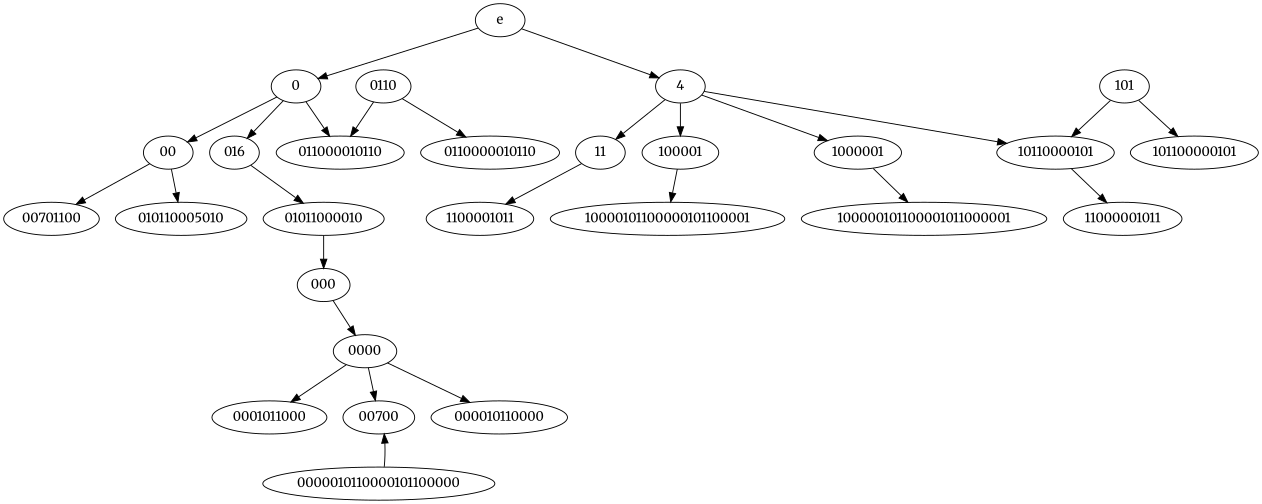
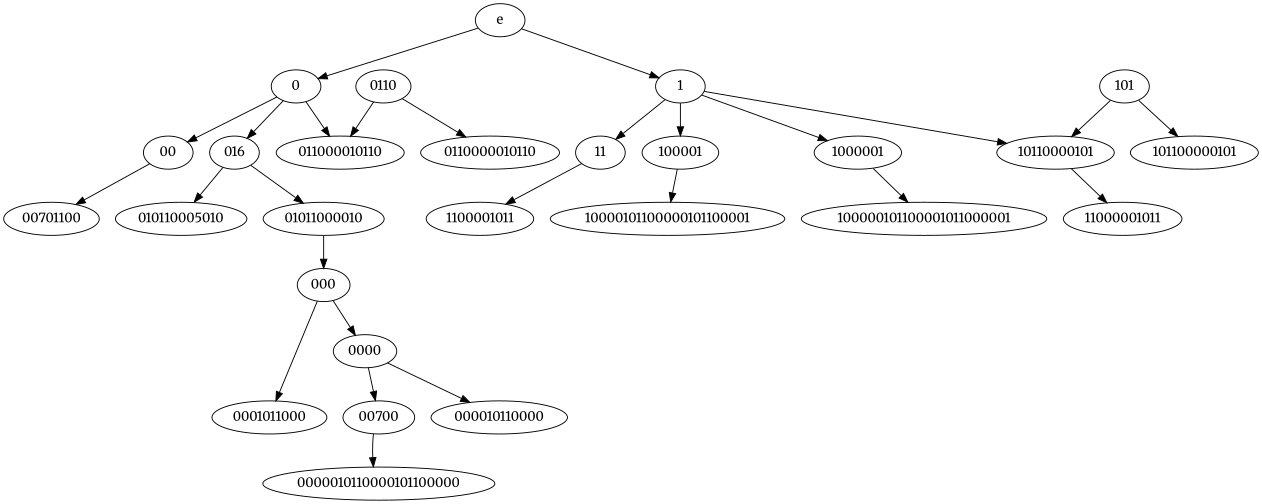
node "4": label "4" -> "1"
edge "00" -> "010110005010": now "016" -> "010110005010"
edge "0000" -> "0001011000": now "000" -> "0001011000"
edge "0000010110000101100000" -> "00700": reversed
